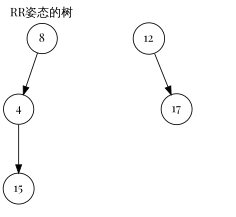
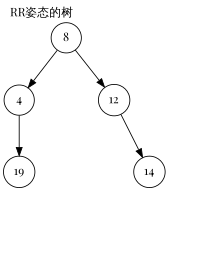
edge "8" -> "12": added
node "17": label "17" -> "14"
node "15": label "15" -> "19"
